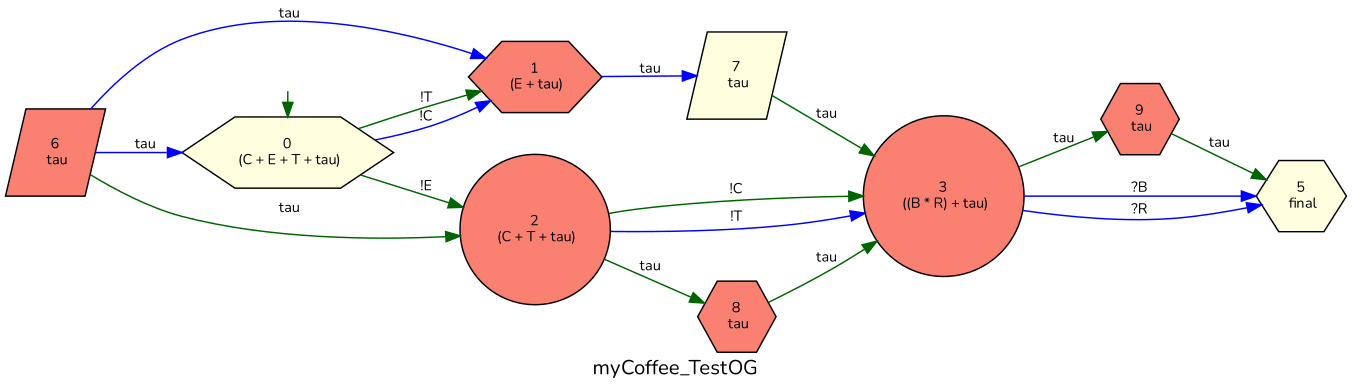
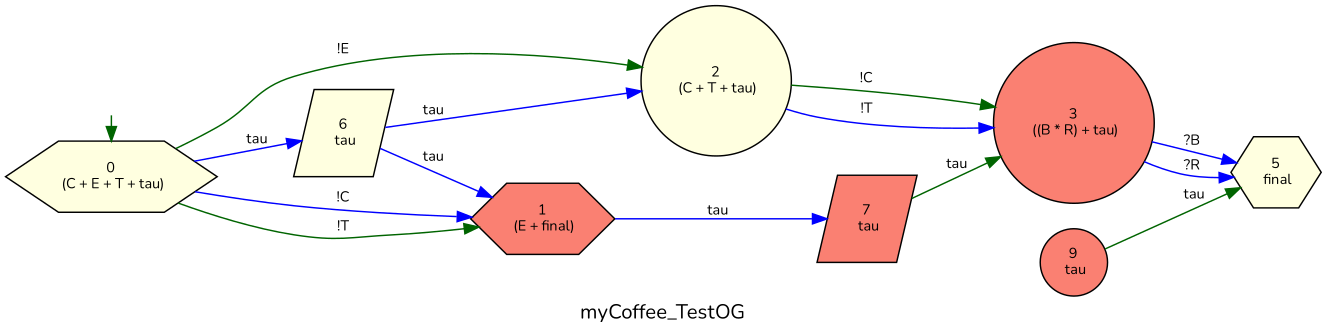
node "7 tau": fillcolor lightyellow -> salmon
node "1 (E + tau)": label "1 (E + tau)" -> "1 (E + final)"
node "9 tau": shape hexagon -> circle
edge "3 ((B * R) + tau)" -> "9 tau": removed, label "tau"
node "6 tau": fillcolor salmon -> lightyellow
edge "6 tau" -> "0 (C + E + T + tau)": reversed
node "2 (C + T + tau)": fillcolor salmon -> lightyellow
edge "6 tau" -> "2 (C + T + tau)": color darkgreen -> blue
node "8 tau": removed
